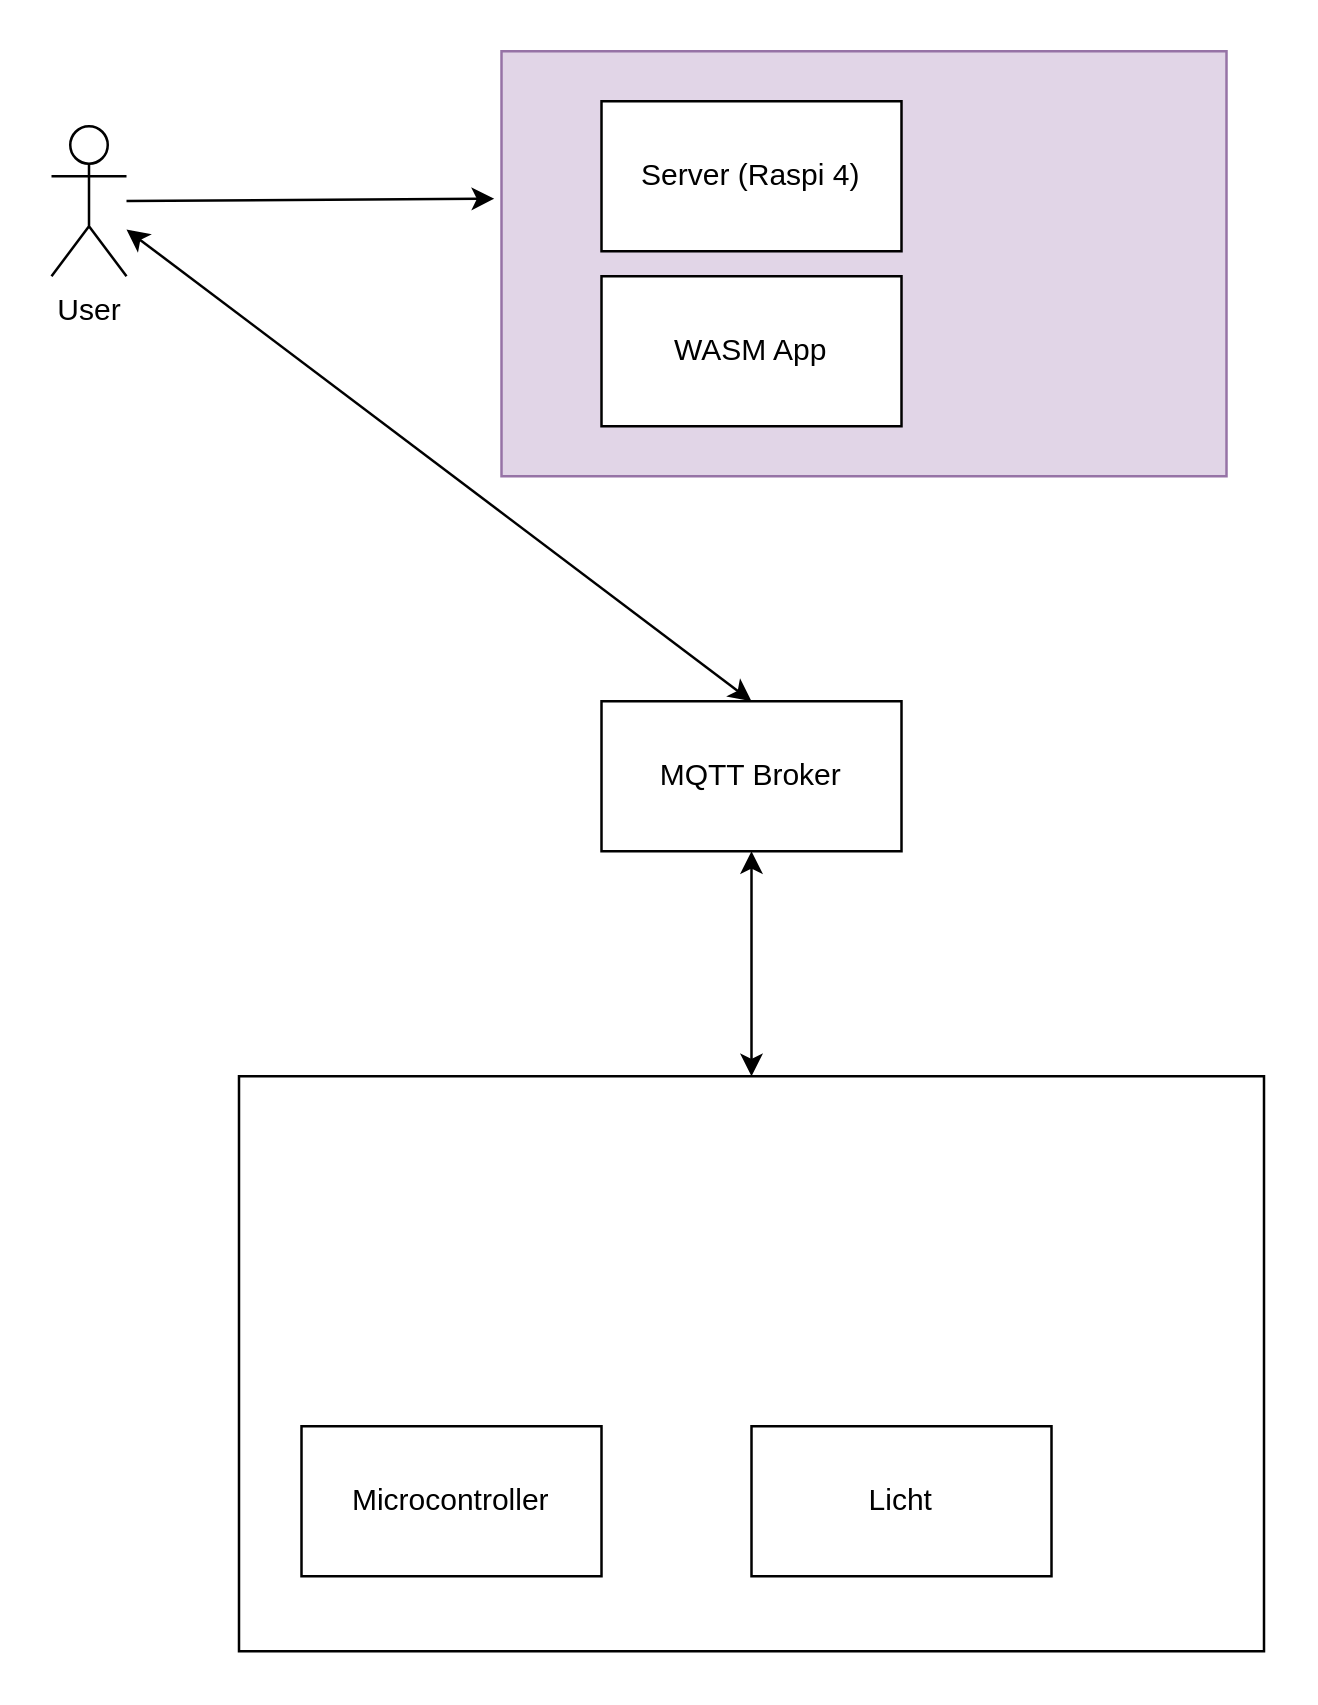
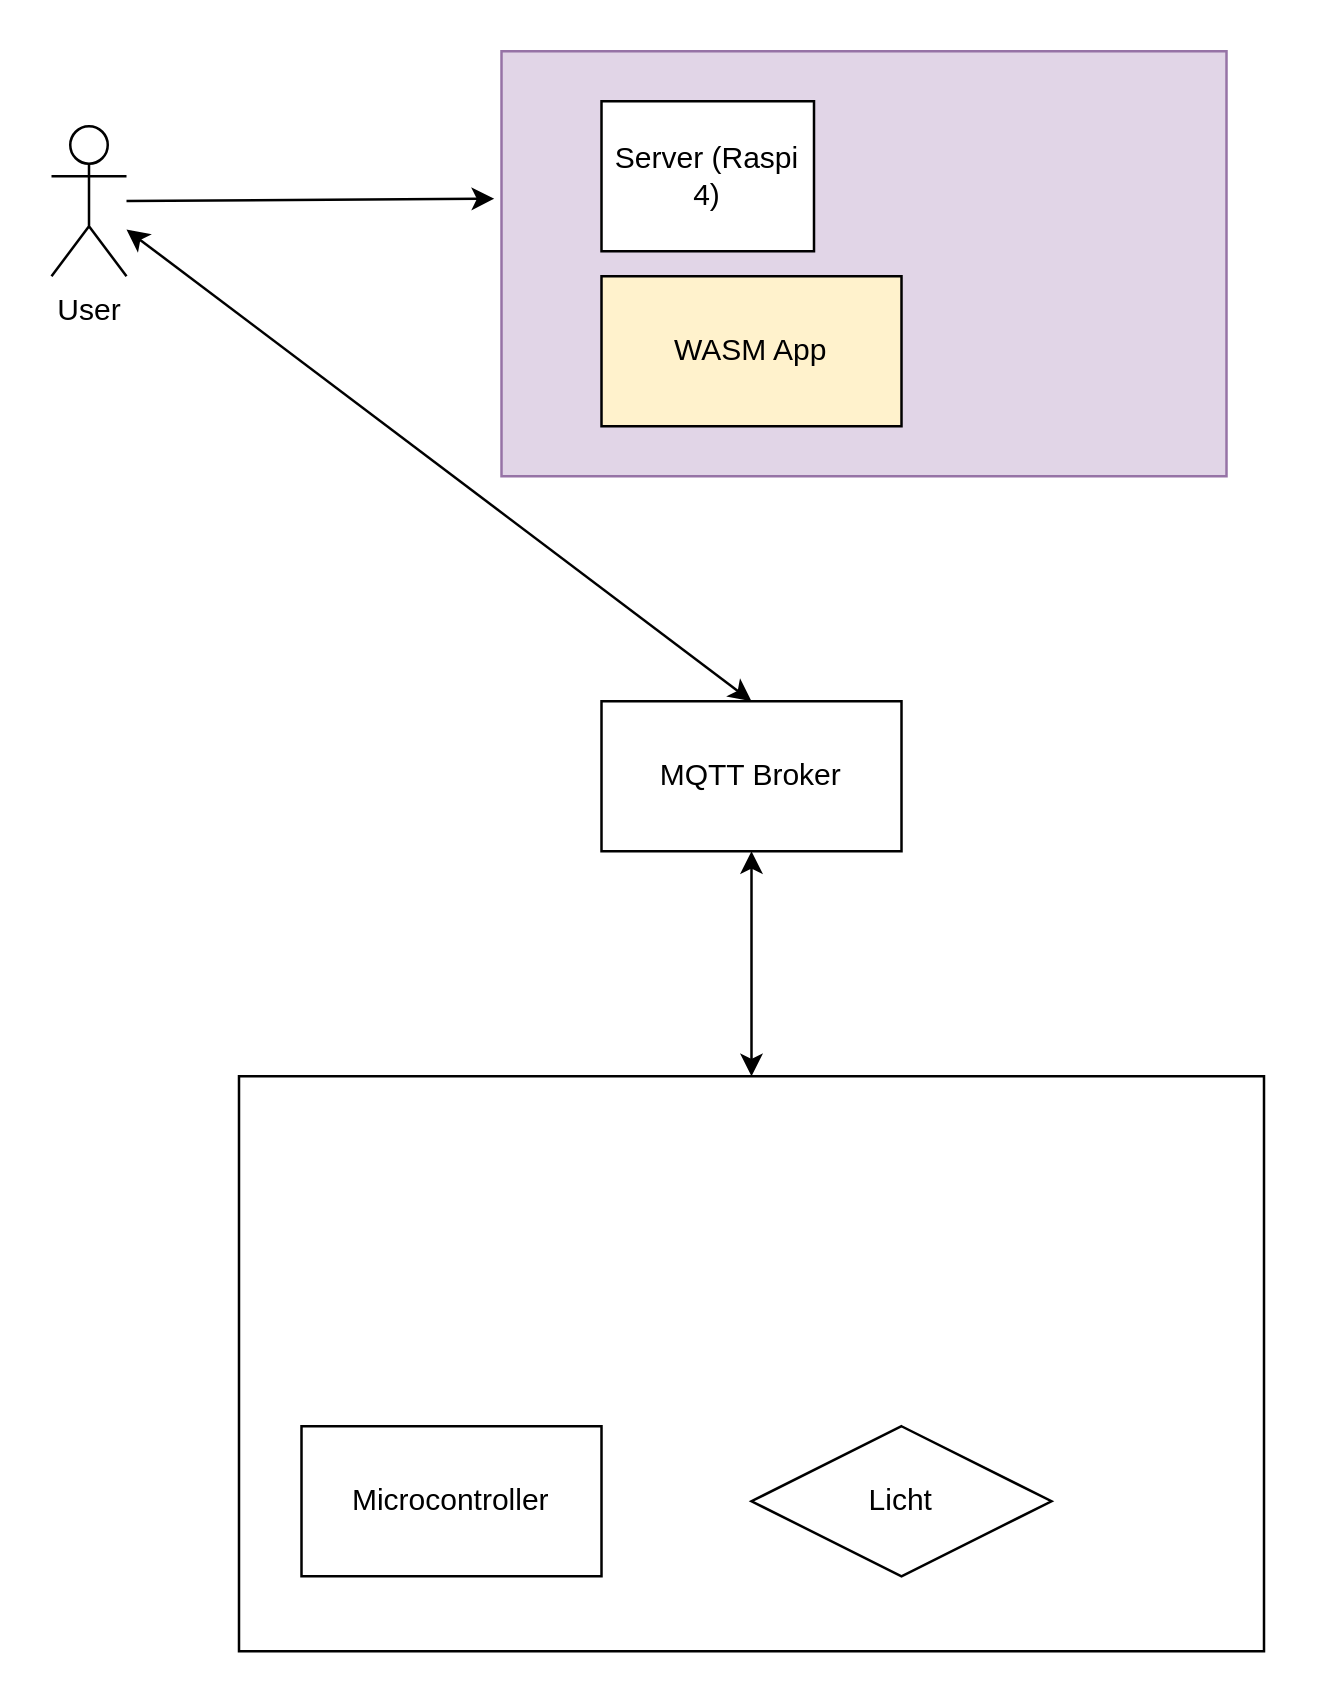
node "Server (Raspi 4)": size 300x150 -> 213x150
node "WASM App": fillcolor #ffffff -> #fff2cc
node "Licht": shape rectangle -> diamond
